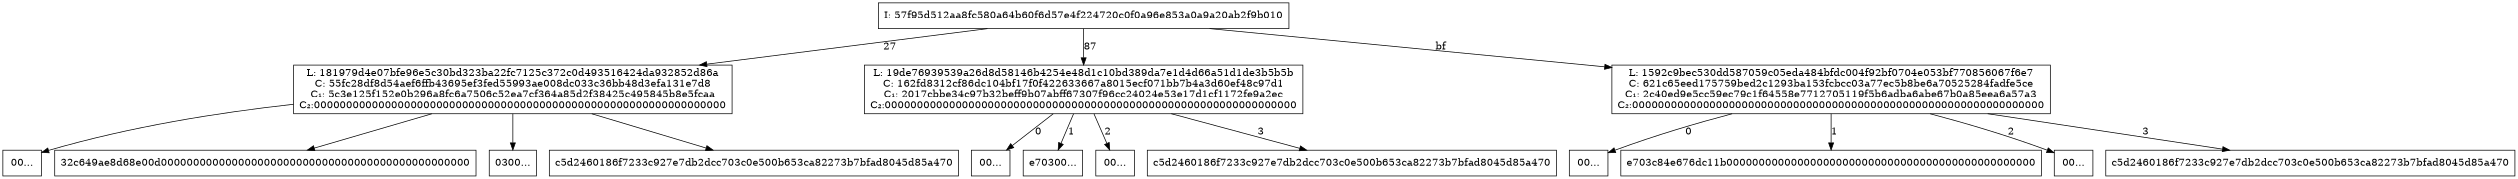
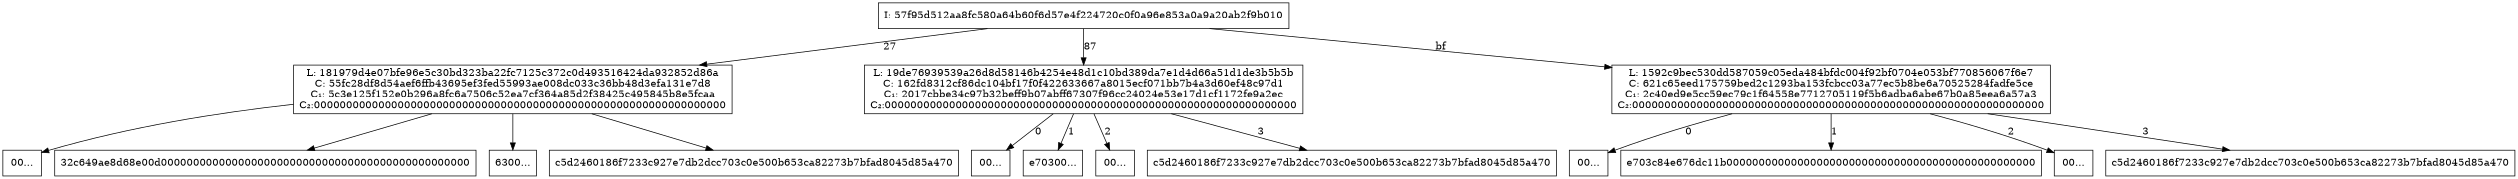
node "0300...": label "0300..." -> "6300..."
